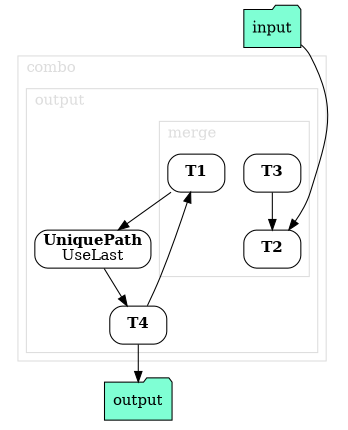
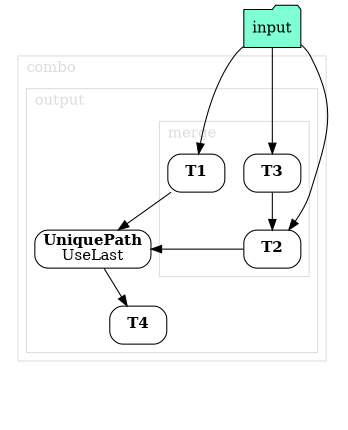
edge "input" -> "T3": added
edge "T2" -> "UniquePath": added
edge "T4" -> "T1": now "input" -> "T1"
node "output": removed
